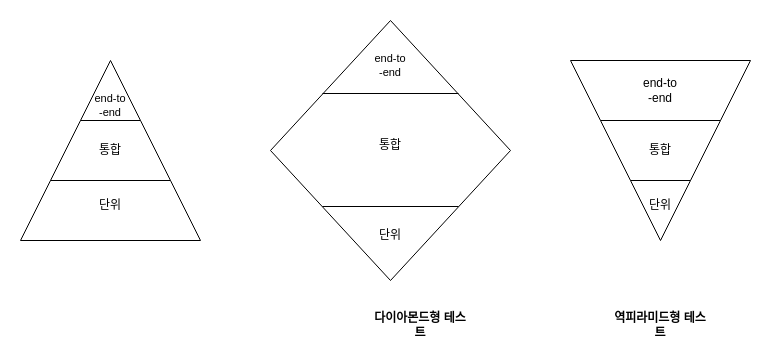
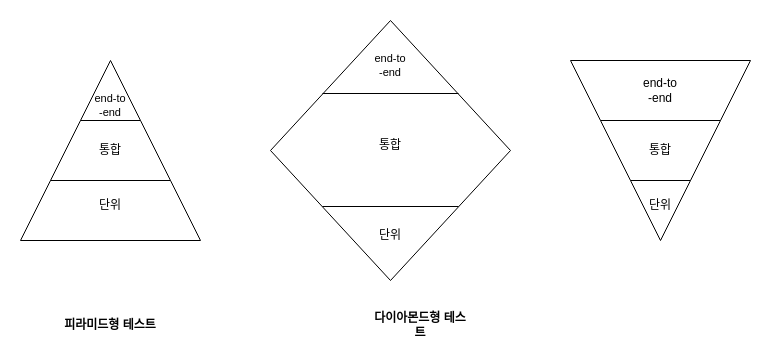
node "피라미드형 테스트": added
node "역피라미드형 테스트": removed
